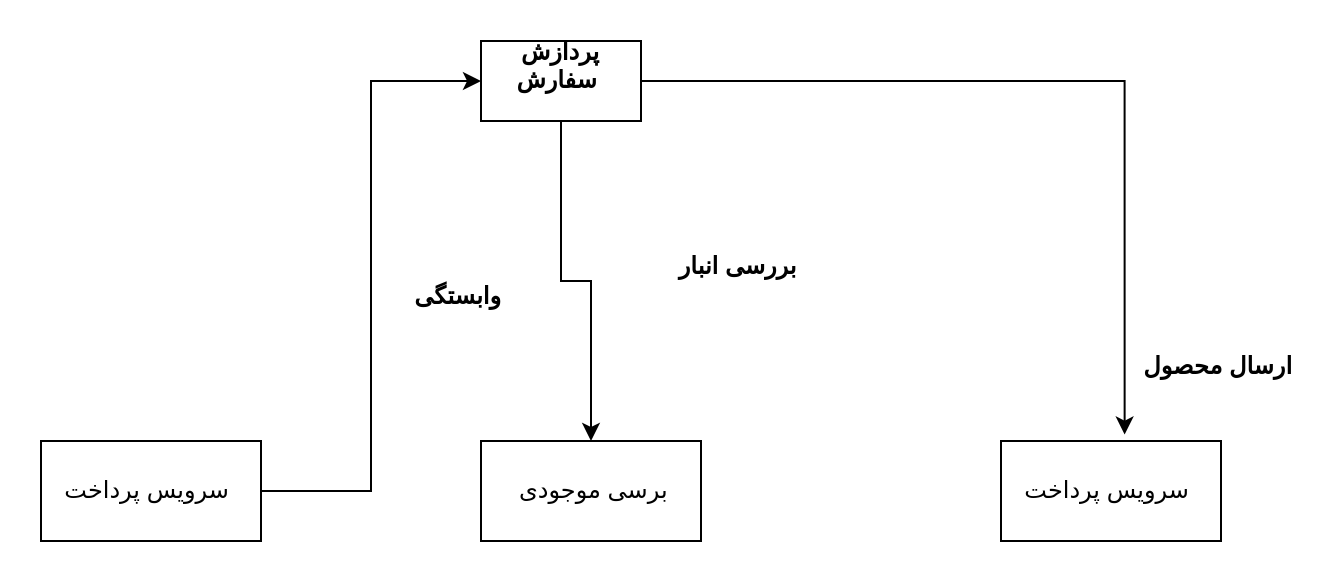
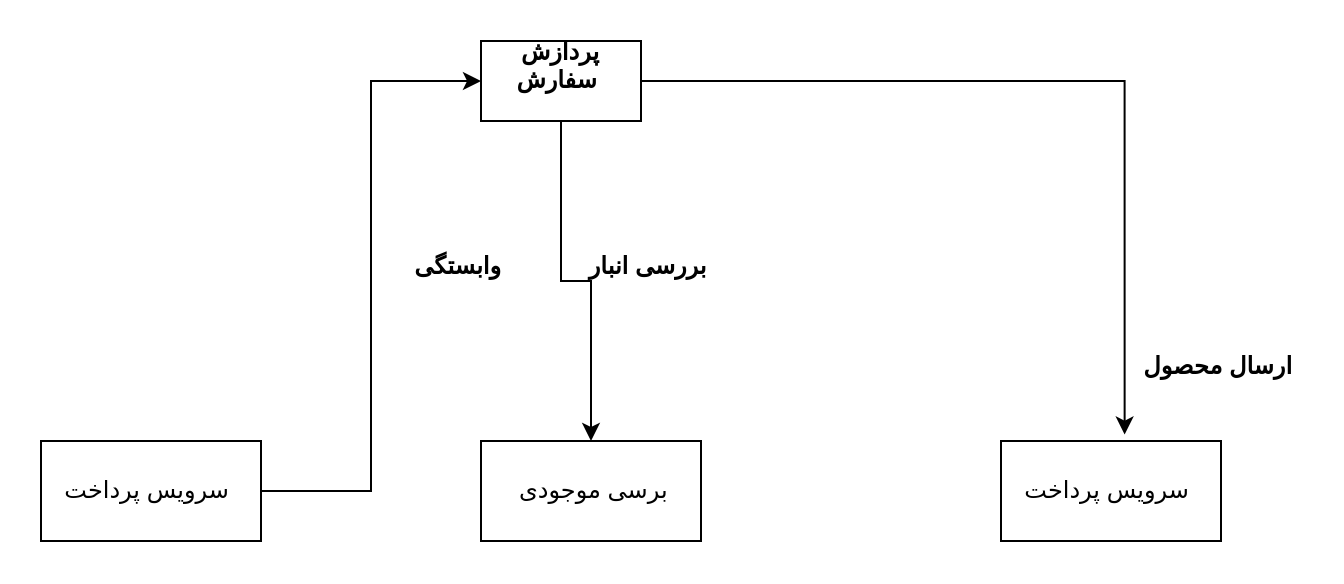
node "بررسی انبار": moved (741, 267) -> (651, 267)
node "وابستگی": moved (461, 297) -> (461, 267)
